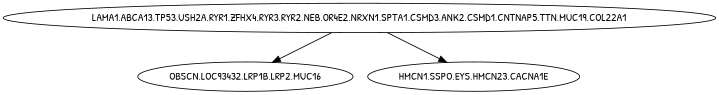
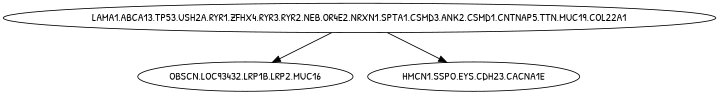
node "HMCN1,SSPO,EYS,HMCN23,CACNA1E": label "HMCN1,SSPO,EYS,HMCN23,CACNA1E" -> "HMCN1,SSPO,EYS,CDH23,CACNA1E"
